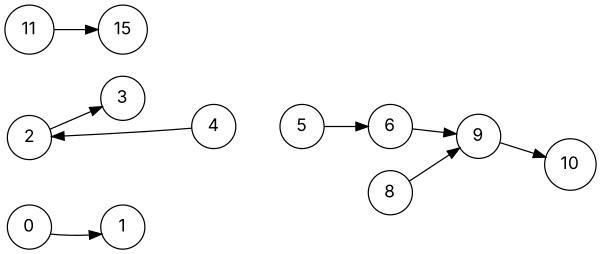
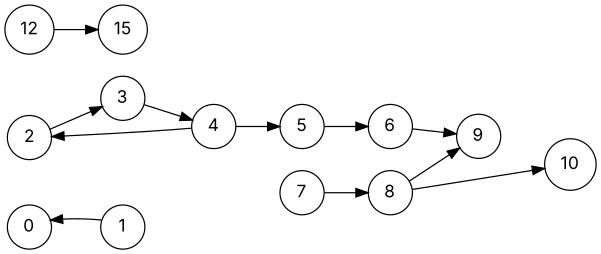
node "11": label "11" -> "12"
edge "3" -> "4": added
edge "4" -> "5": added
edge "9" -> "10": now "8" -> "10"
node "7": added
edge "0" -> "1": reversed
